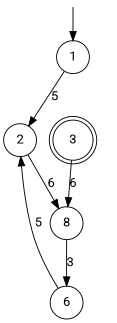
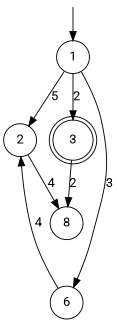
edge "1" -> "3": added, label "2"
edge "2" -> "8": label "6" -> "4"
edge "3" -> "8": label "6" -> "2"
edge "6" -> "2": label "5" -> "4"
edge "8" -> "6": now "1" -> "6"
